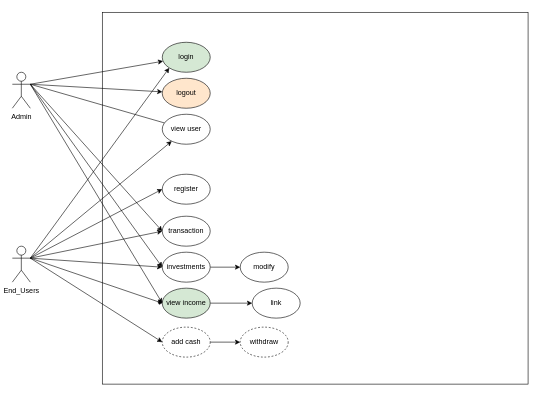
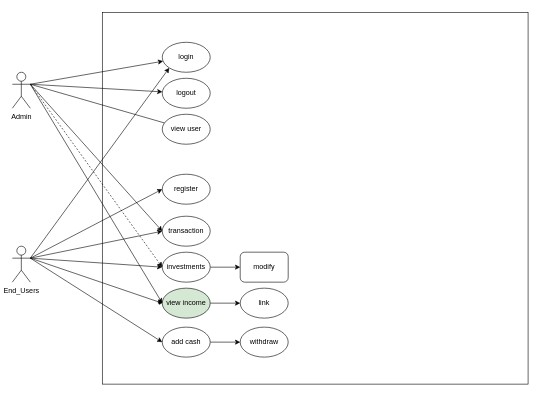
node "login": fillcolor #d5e8d4 -> #ffffff
node "logout": fillcolor #ffe6cc -> #ffffff
edge "Admin" -> "investments": style solid -> dashed
edge "End_Users" -> "view user": removed
node "modify": shape ellipse -> rounded rectangle
node "link": moved (276, 303) -> (264, 303)
node "add cash": style dashed -> solid
node "withdraw": style dashed -> solid
